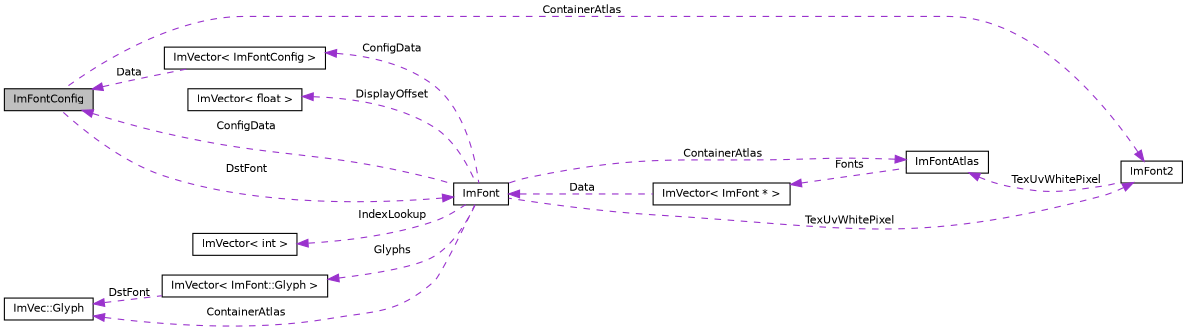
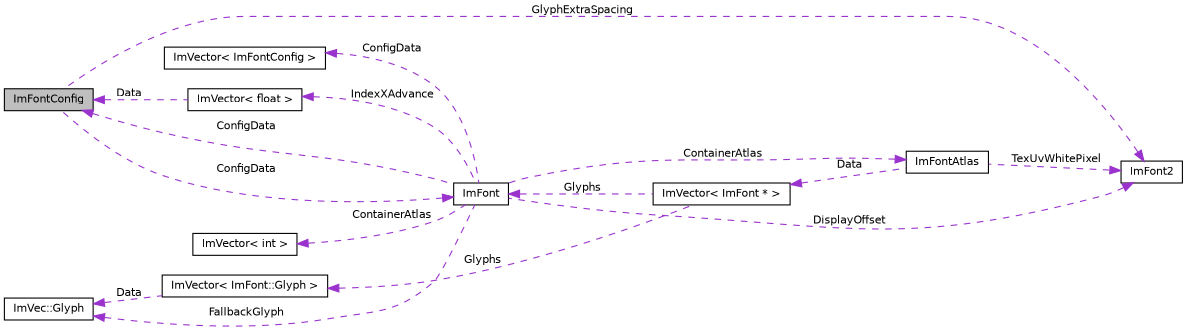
edge "ImFontConfig" -> "ImFont2": label " ContainerAtlas" -> " GlyphExtraSpacing"
edge "ImVector< ImFontConfig >" -> "ImFontConfig": now "ImVector< float >" -> "ImFontConfig"
edge "ImFont" -> "ImVector< float >": label " DisplayOffset" -> " IndexXAdvance"
edge "ImFontAtlas" -> "ImVector< ImFont * >": label " Fonts" -> " Data"
edge "ImFontConfig" -> "ImFont": label " DstFont" -> " ConfigData"
edge "ImVector< ImFont * >" -> "ImFont": label " Data" -> " Glyphs"
edge "ImFont2" -> "ImFontAtlas": reversed
edge "ImFont" -> "ImVector< int >": label " IndexLookup" -> " ContainerAtlas"
edge "ImFont" -> "ImFont2": label " TexUvWhitePixel" -> " DisplayOffset"
edge "ImFont" -> "ImVector< ImFont::Glyph >": now "ImVector< ImFont * >" -> "ImVector< ImFont::Glyph >"
edge "ImVector< ImFont::Glyph >" -> "ImVec::Glyph": label " DstFont" -> " Data"
edge "ImFont" -> "ImVec::Glyph": label " ContainerAtlas" -> " FallbackGlyph"
